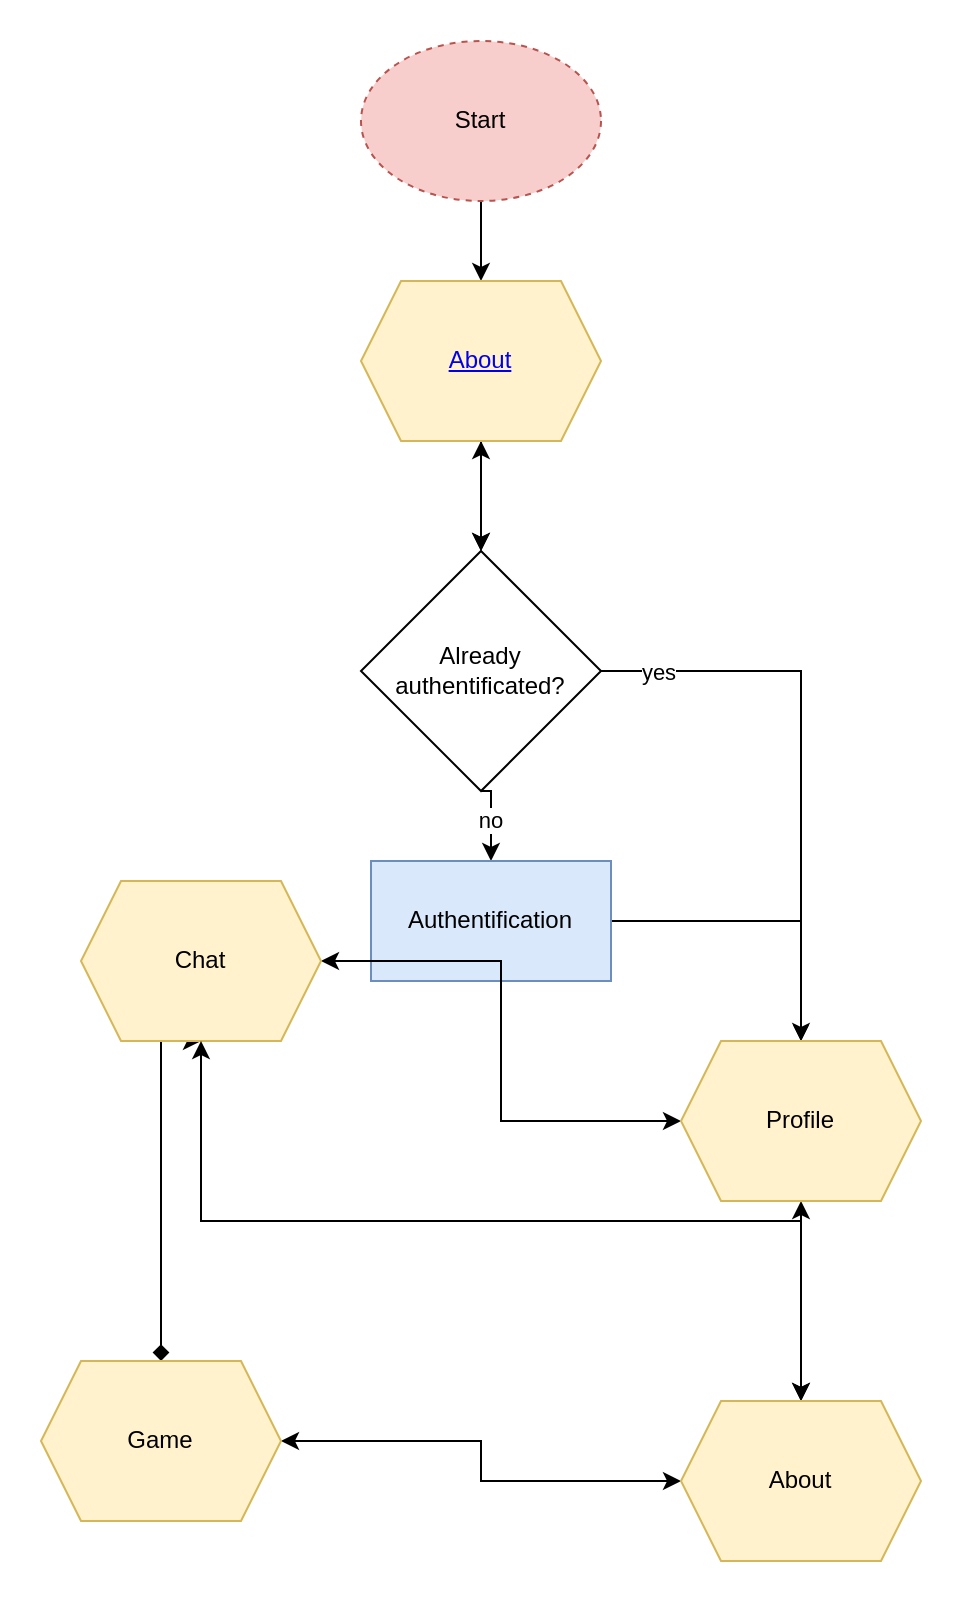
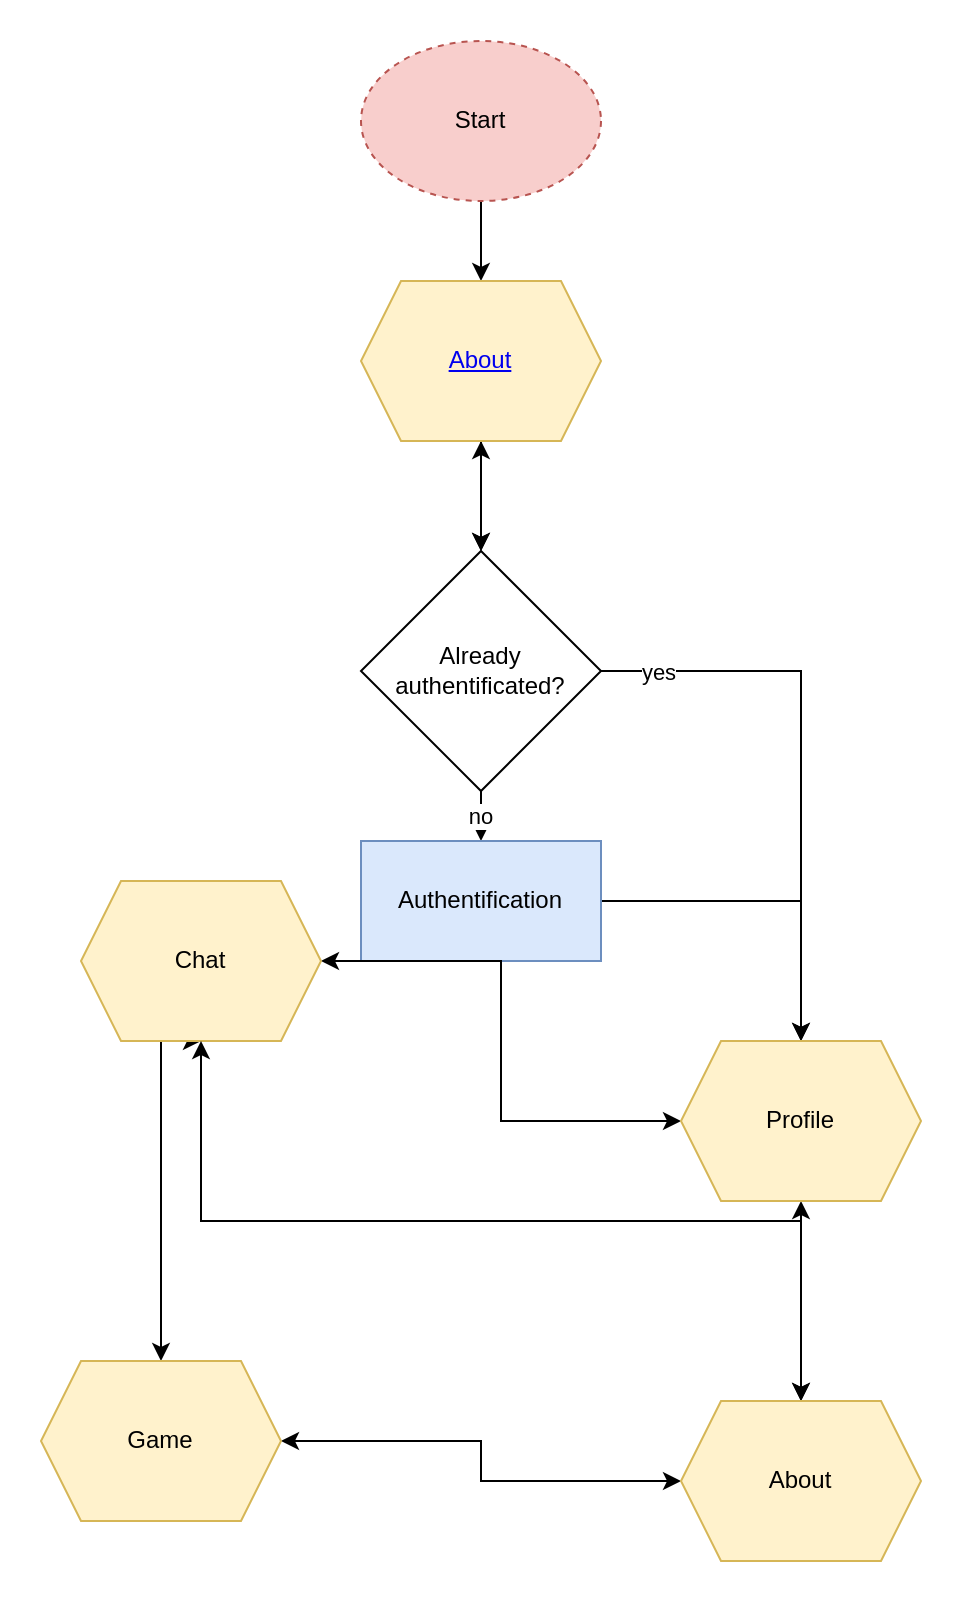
edge "Already authentificated?" -> "Profile": arrowhead open -> classic
node "Authentification": moved (491, 921) -> (481, 901)
edge "Chat" -- "Game": arrowhead diamond -> classic
